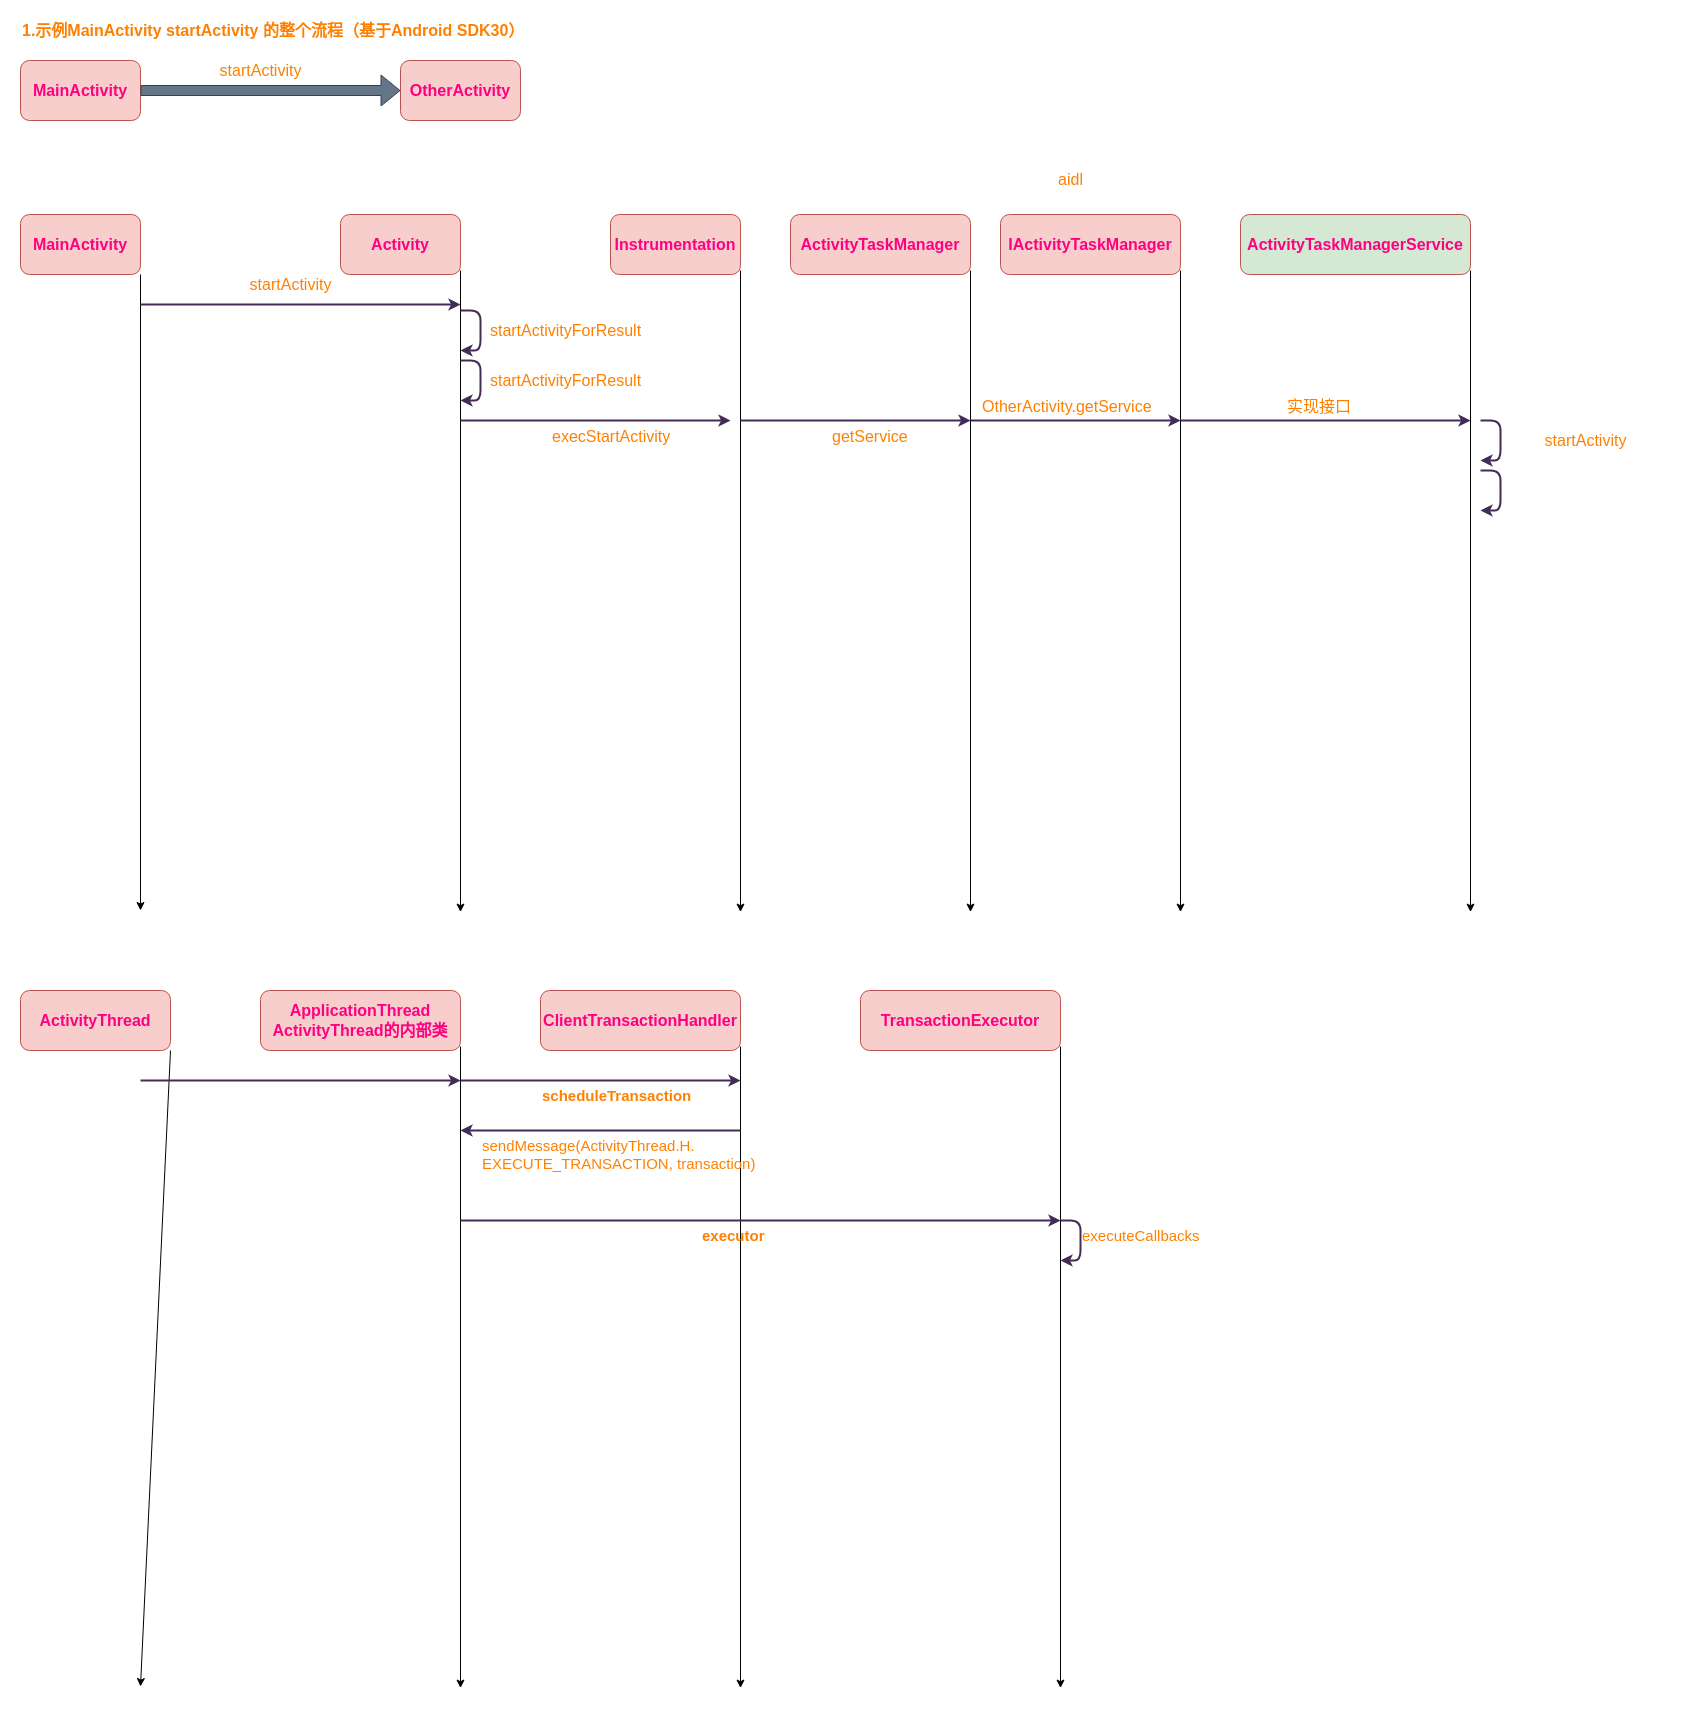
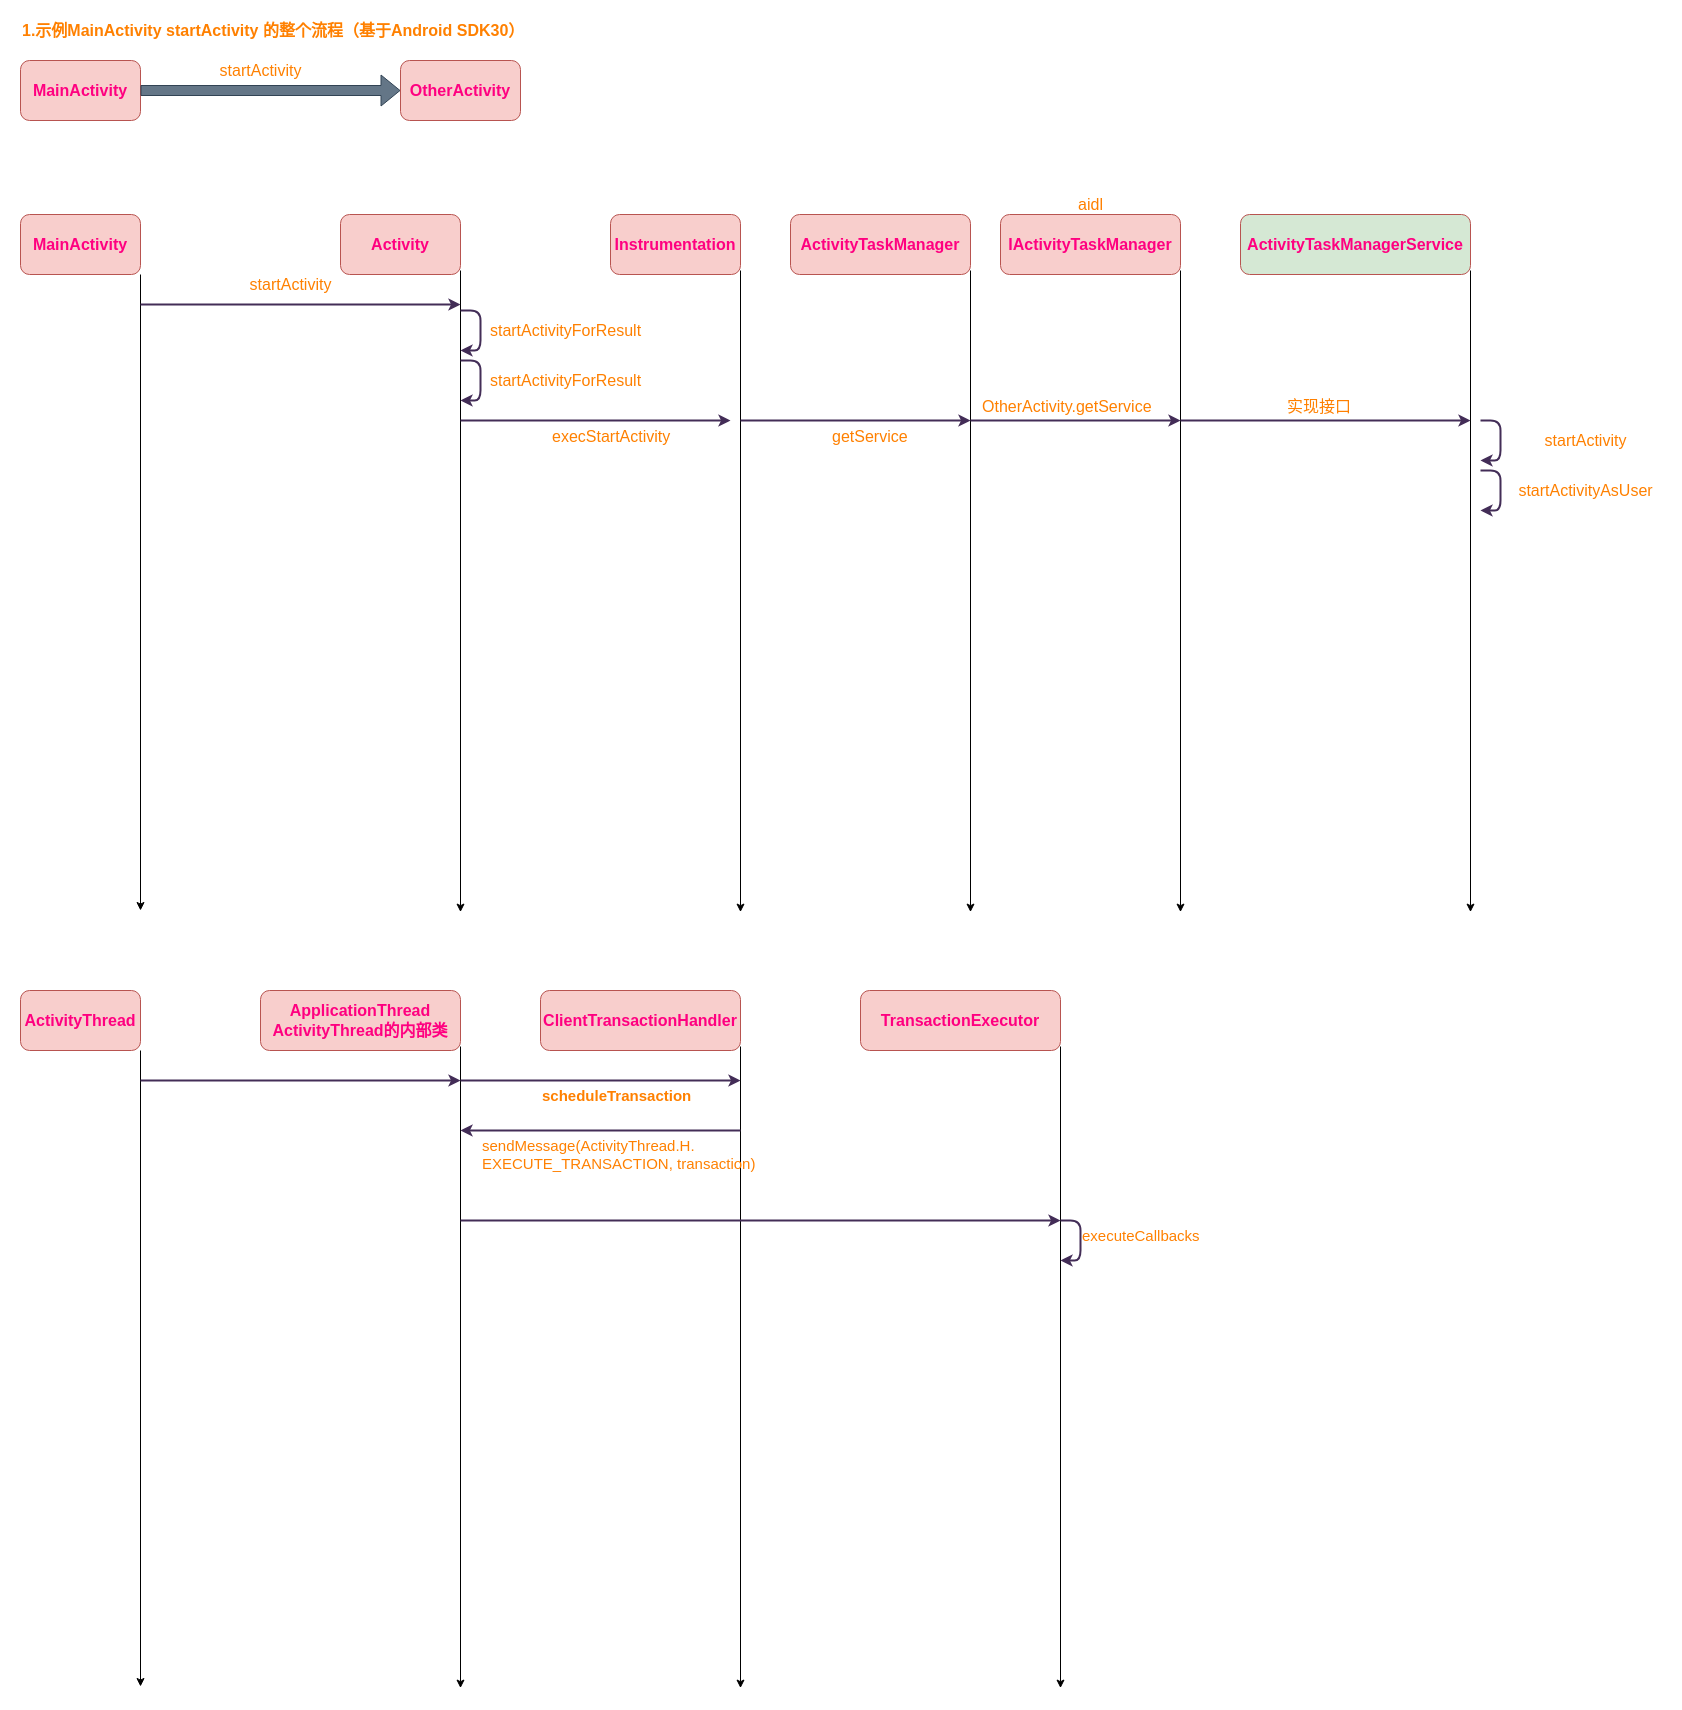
node "aidl": moved (1071, 180) -> (1091, 205)
node "startActivityAsUser": added
node "ActivityThread": size 150x60 -> 120x60
node "executor": removed
